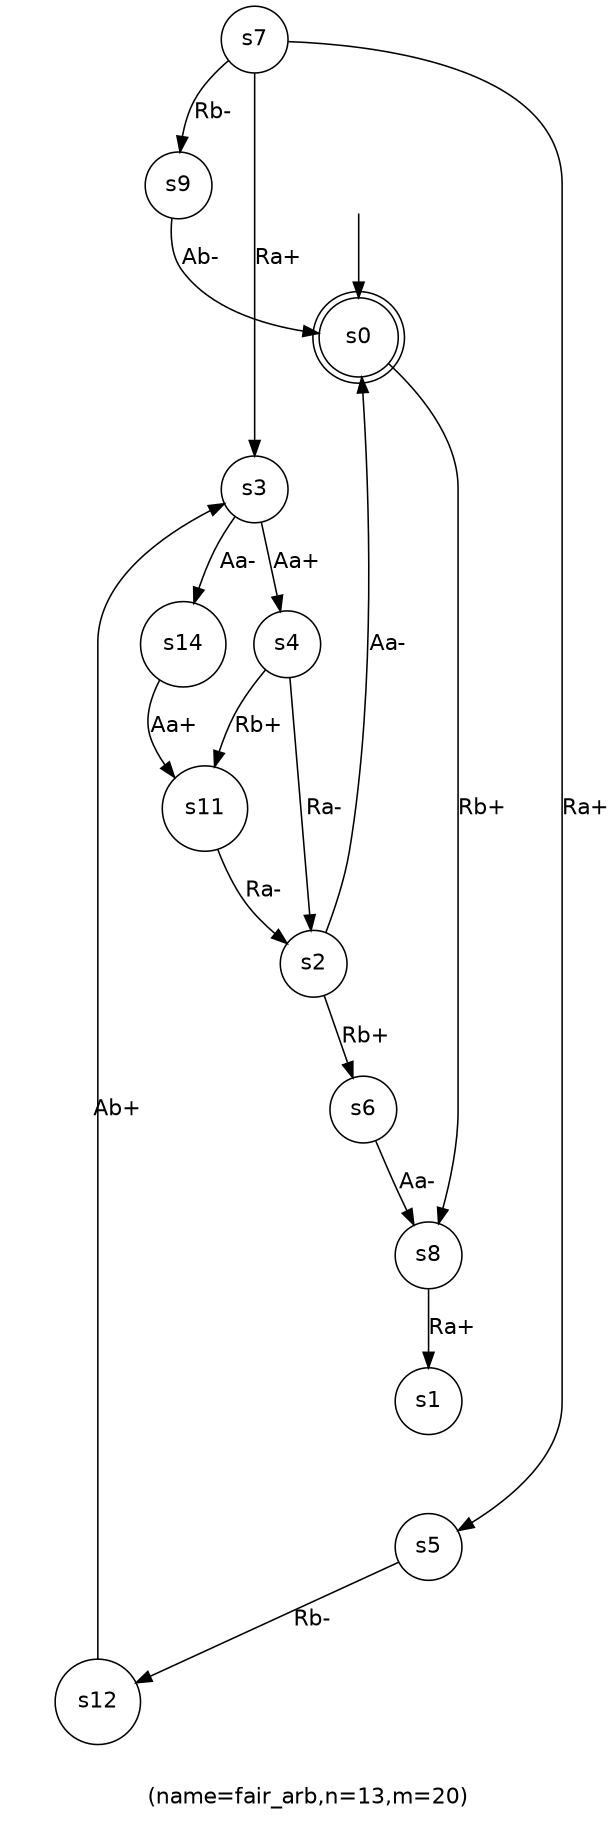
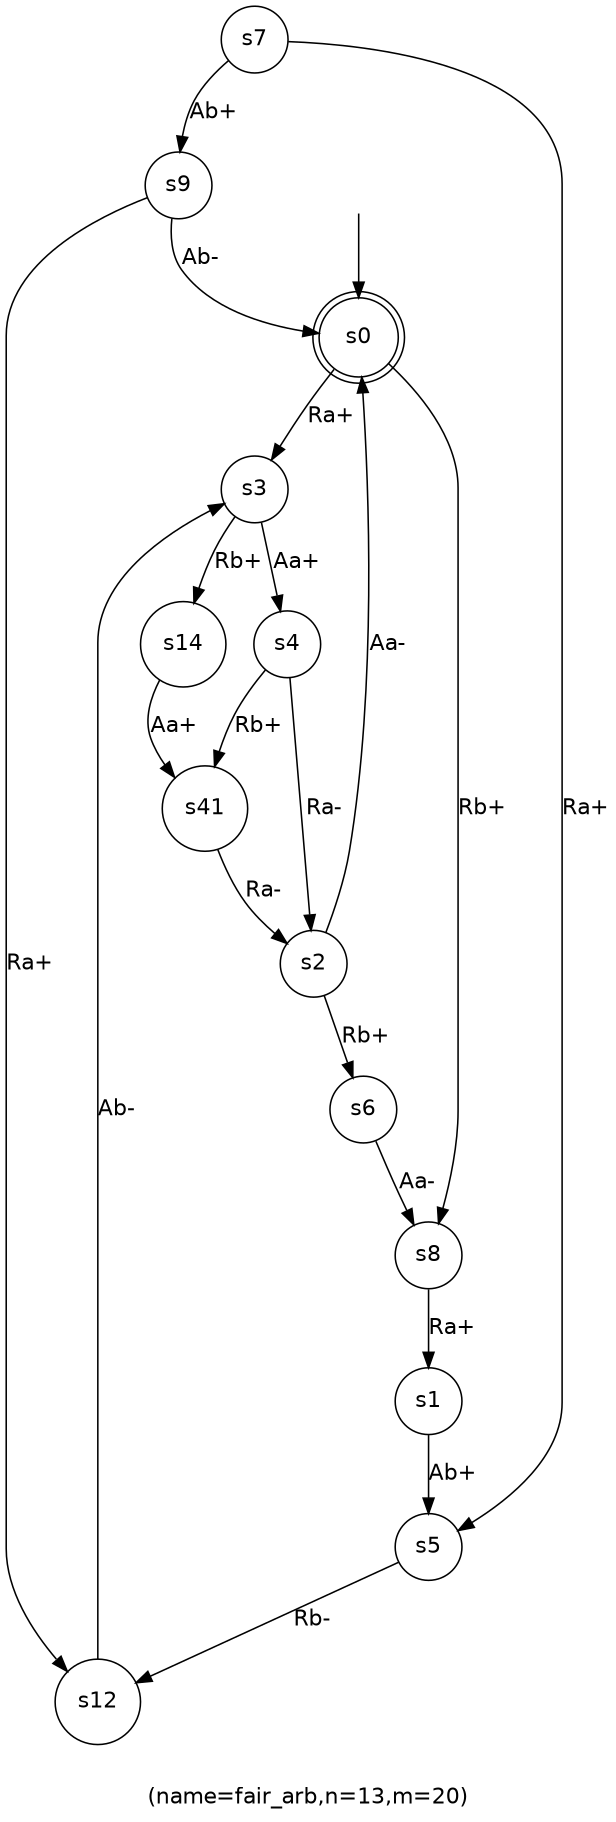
edge "s7" -> "s9": label "Rb-" -> "Ab+"
edge "s7" -> "s3": now "s0" -> "s3"
edge "s3" -> "s14": label "Aa-" -> "Rb+"
node "s11": label "s11" -> "s41"
edge "s9" -> "s12": added, label "Ra+"
edge "s12" -> "s3": label "Ab+" -> "Ab-"
edge "s1" -> "s5": added, label "Ab+"
